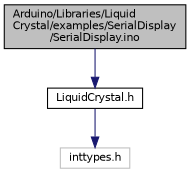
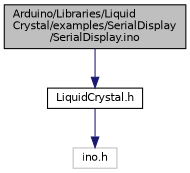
node "inttypes.h": label "inttypes.h" -> "ino.h"
